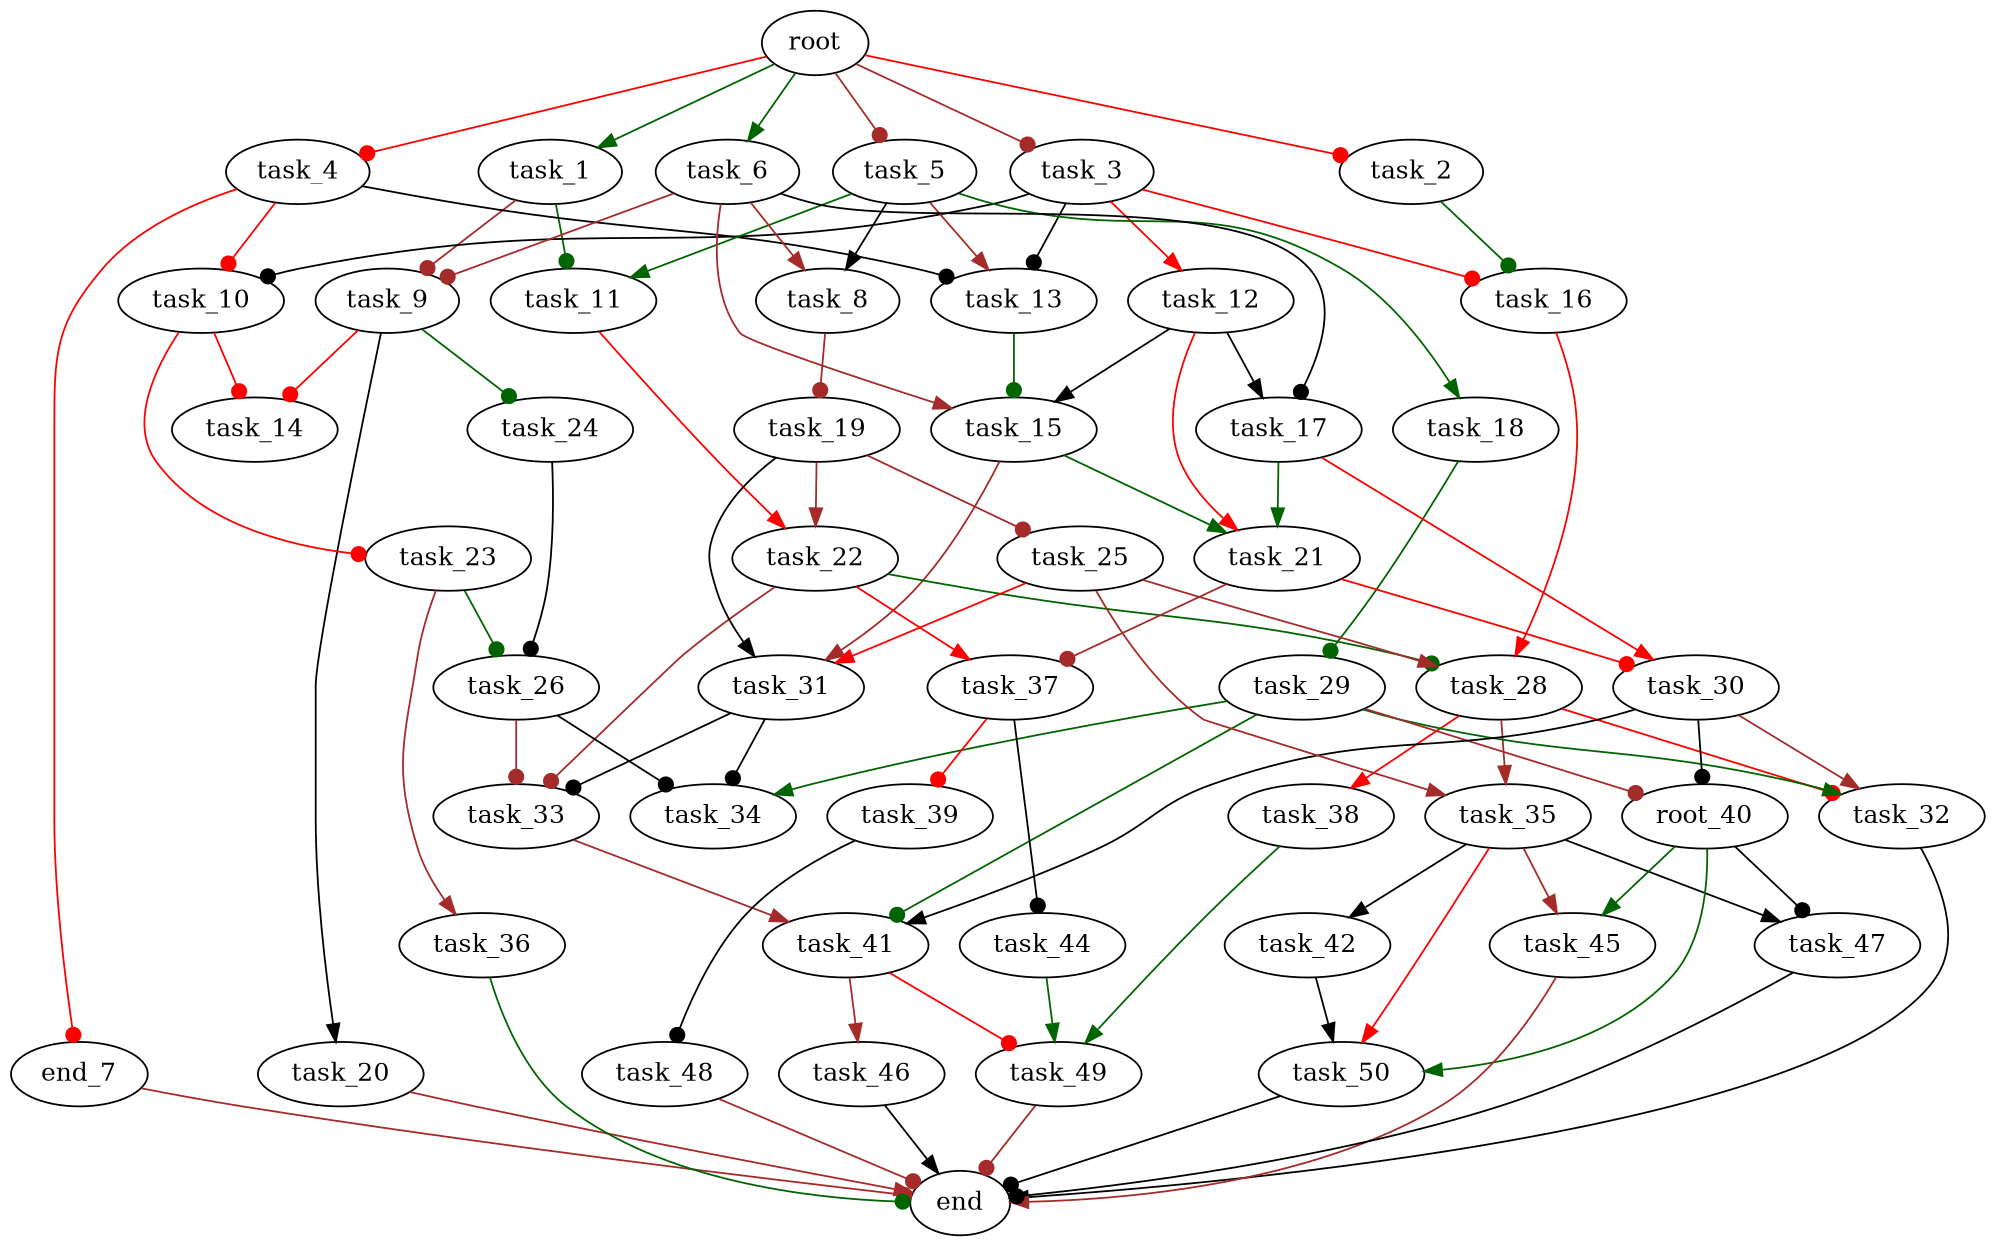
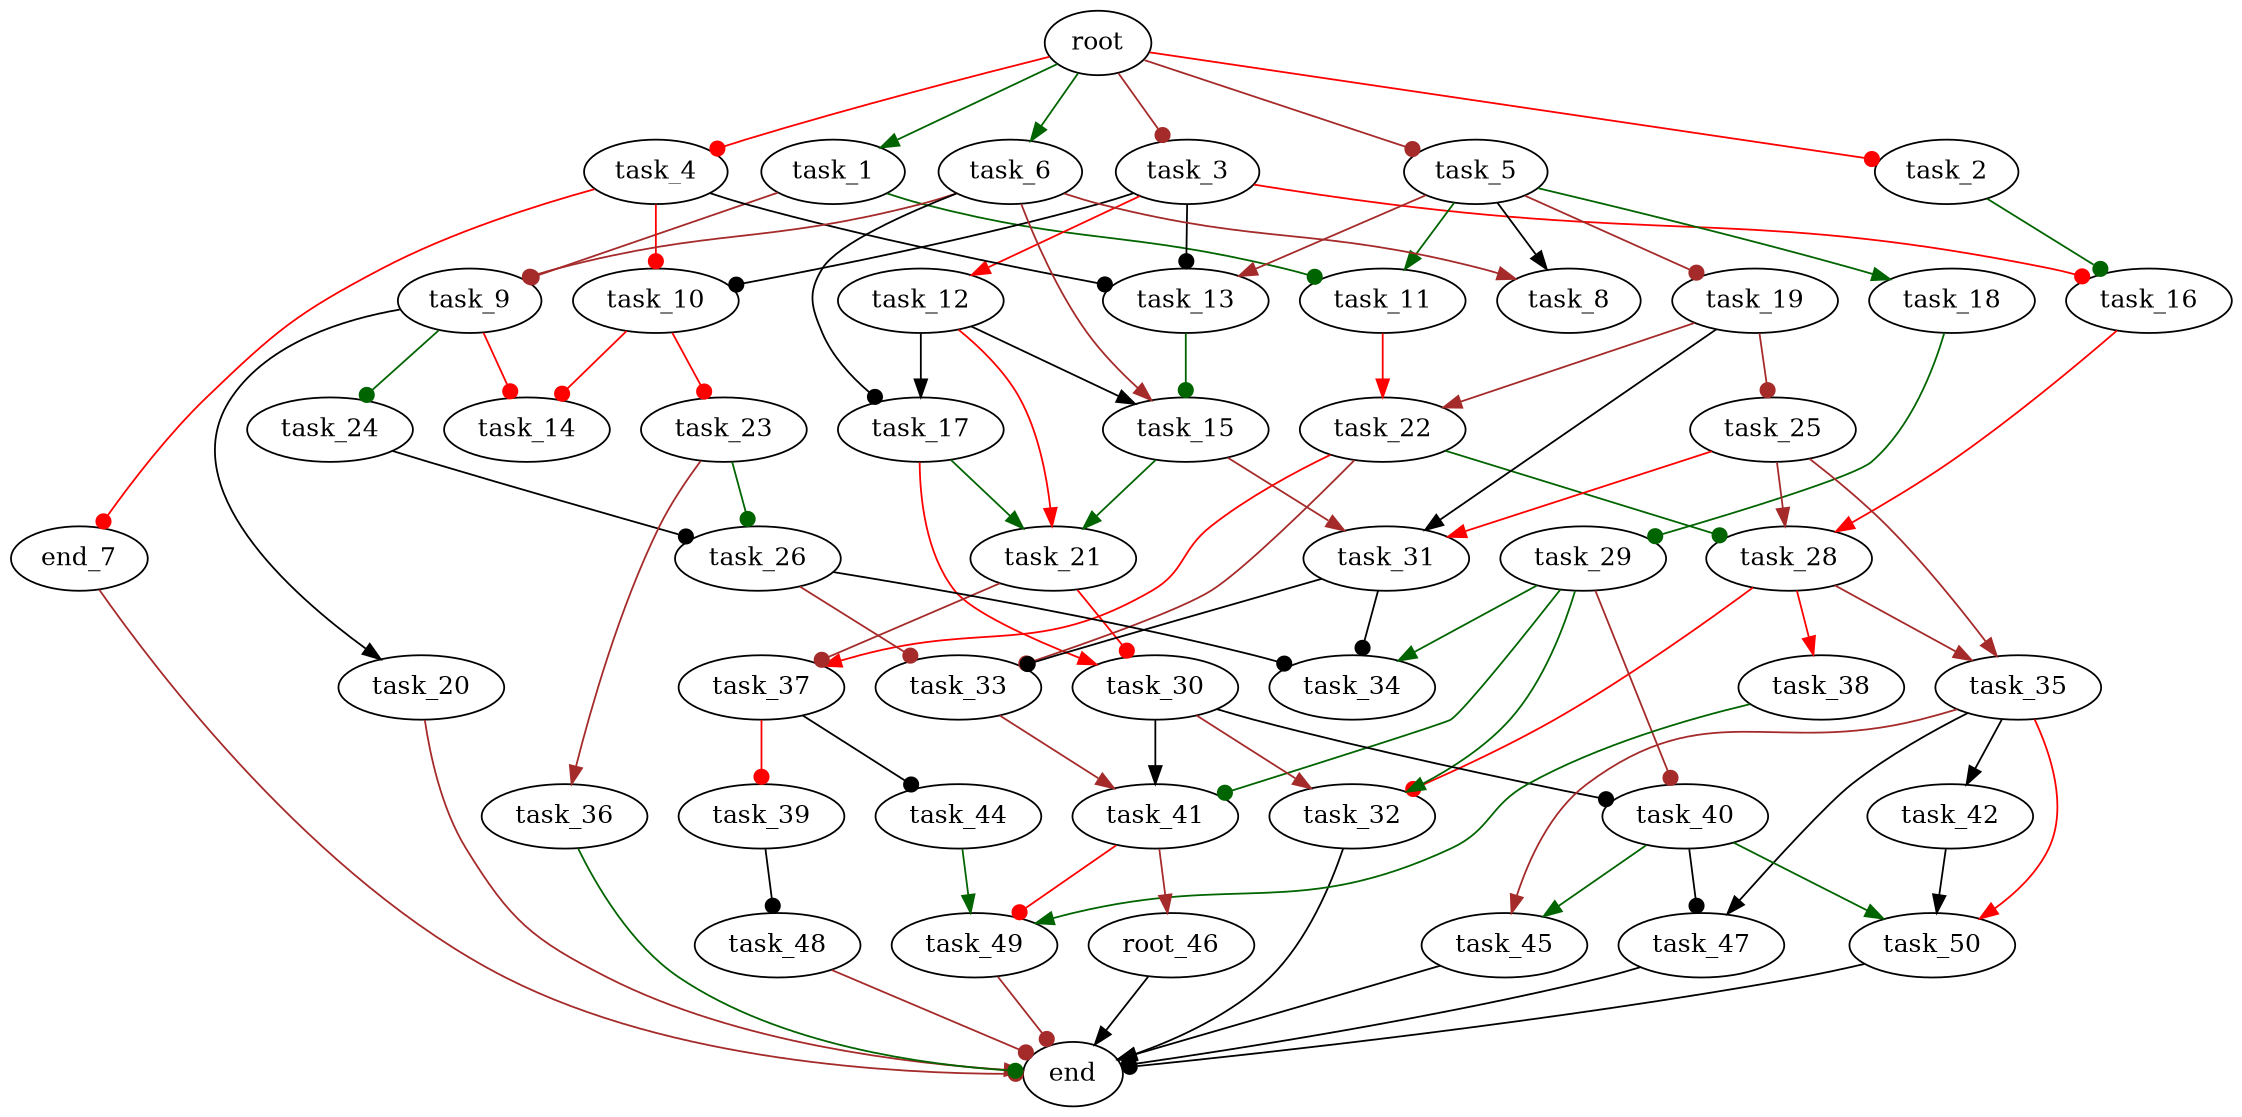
edge "task_8" -> "task_19": now "task_5" -> "task_19"
node "root_40": label "root_40" -> "task_40"
node "task_46": label "task_46" -> "root_46"
edge "task_45" -> "end": color brown -> black
